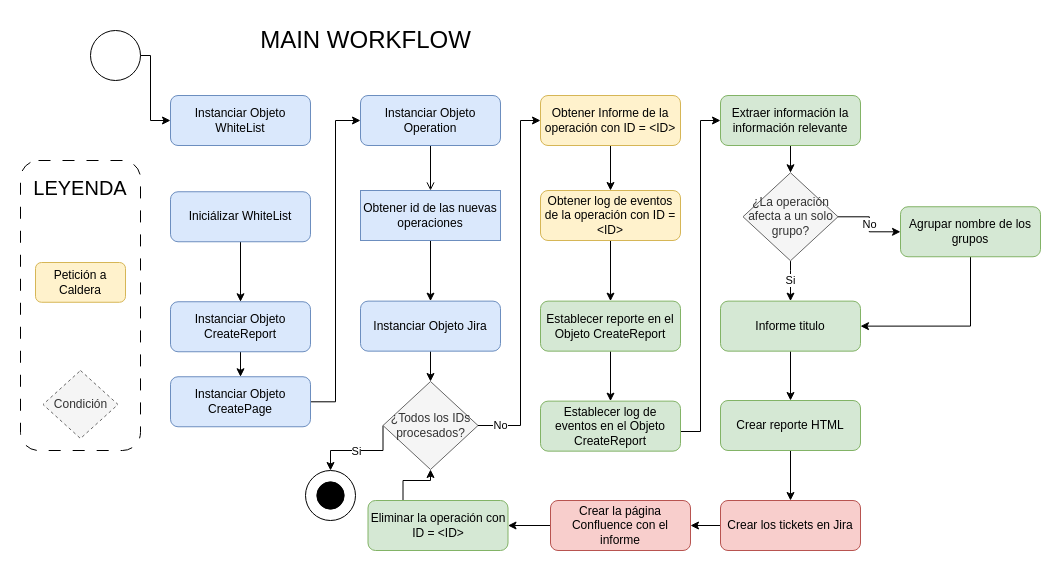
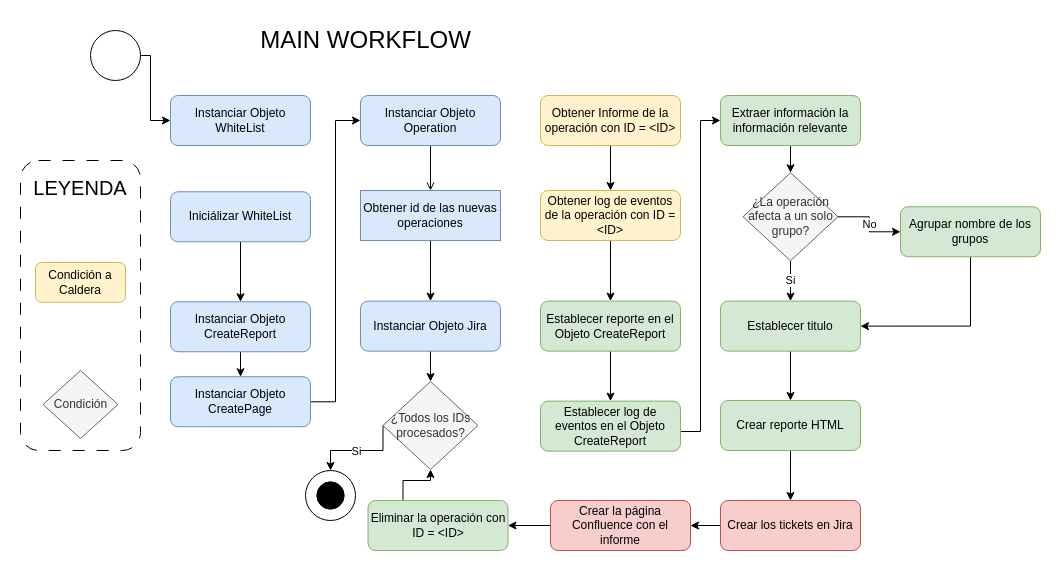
node "Petición a Caldera": label "Petición a Caldera" -> "Condición a Caldera"
edge "¿Todos los IDs procesados?" -> "Obtener Informe de la operación con ID = <ID>": removed, label "No"
node "Informe titulo": label "Informe titulo" -> "Establecer titulo"
node "Condición": style dashed -> solid
